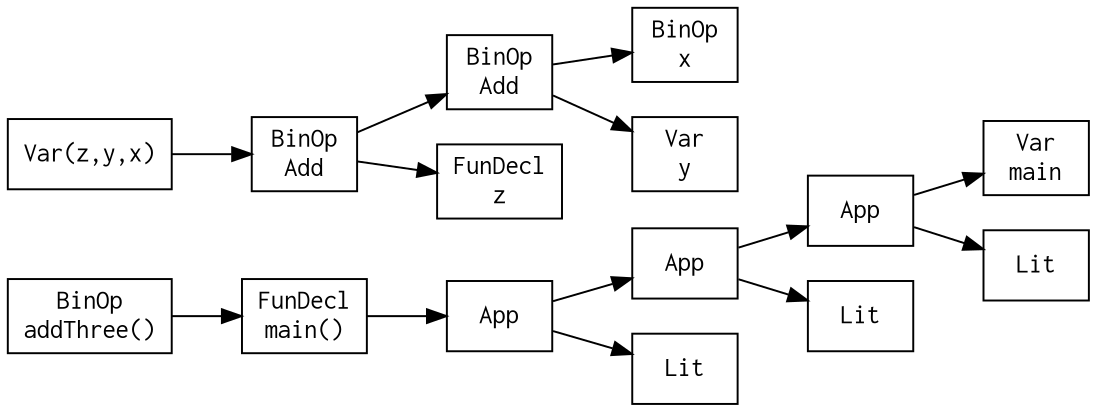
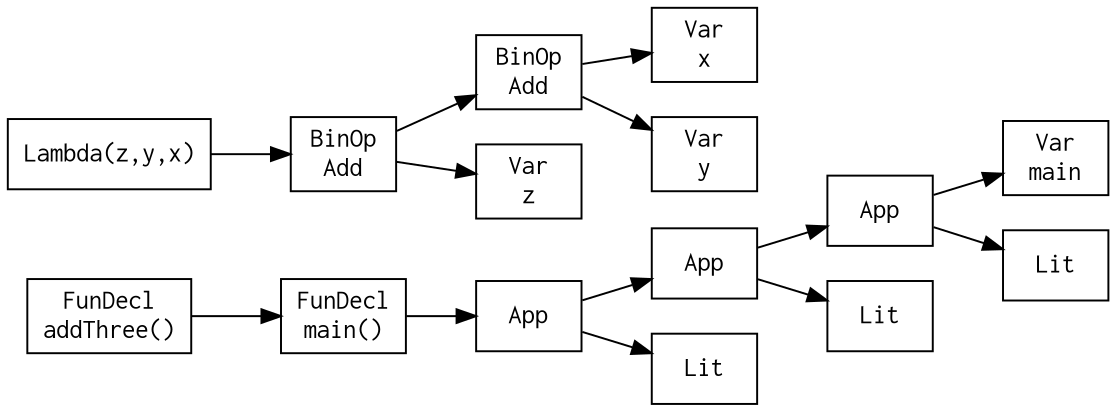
node "BinOp x": label "BinOp x" -> "Var x"
node "Var(z,y,x)": label "Var(z,y,x)" -> "Lambda(z,y,x)"
node "FunDecl z": label "FunDecl z" -> "Var z"
node "BinOp addThree()": label "BinOp addThree()" -> "FunDecl addThree()"
